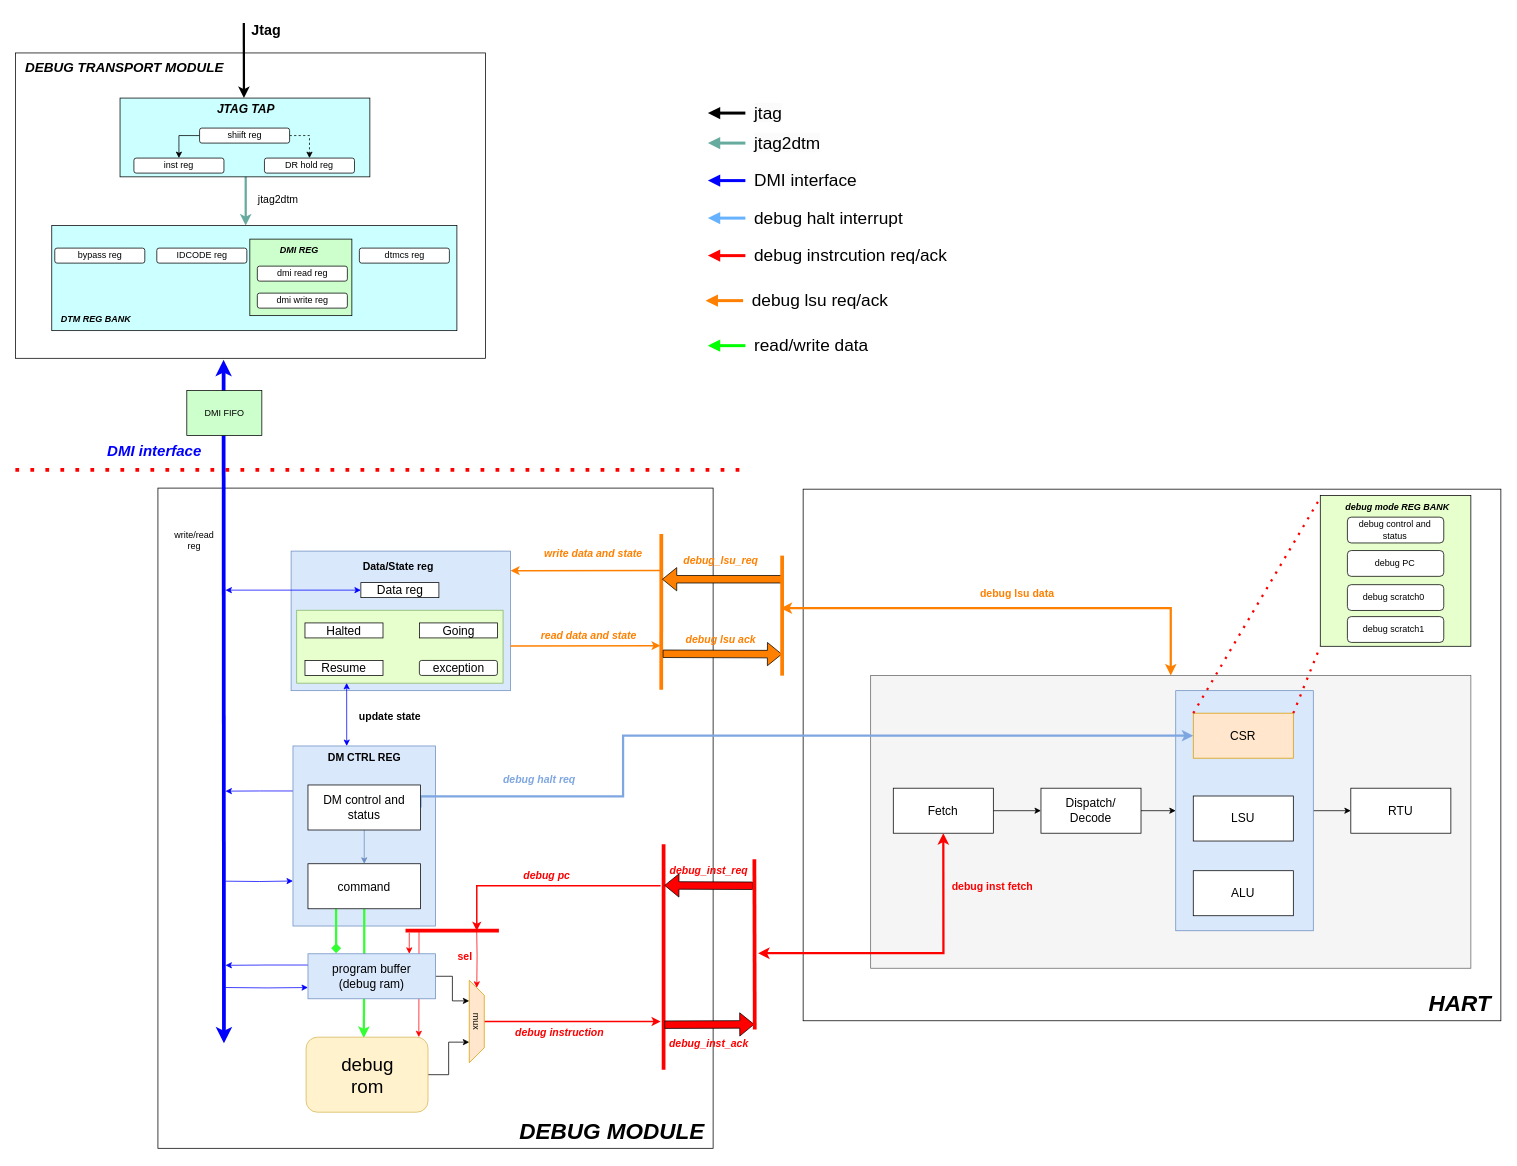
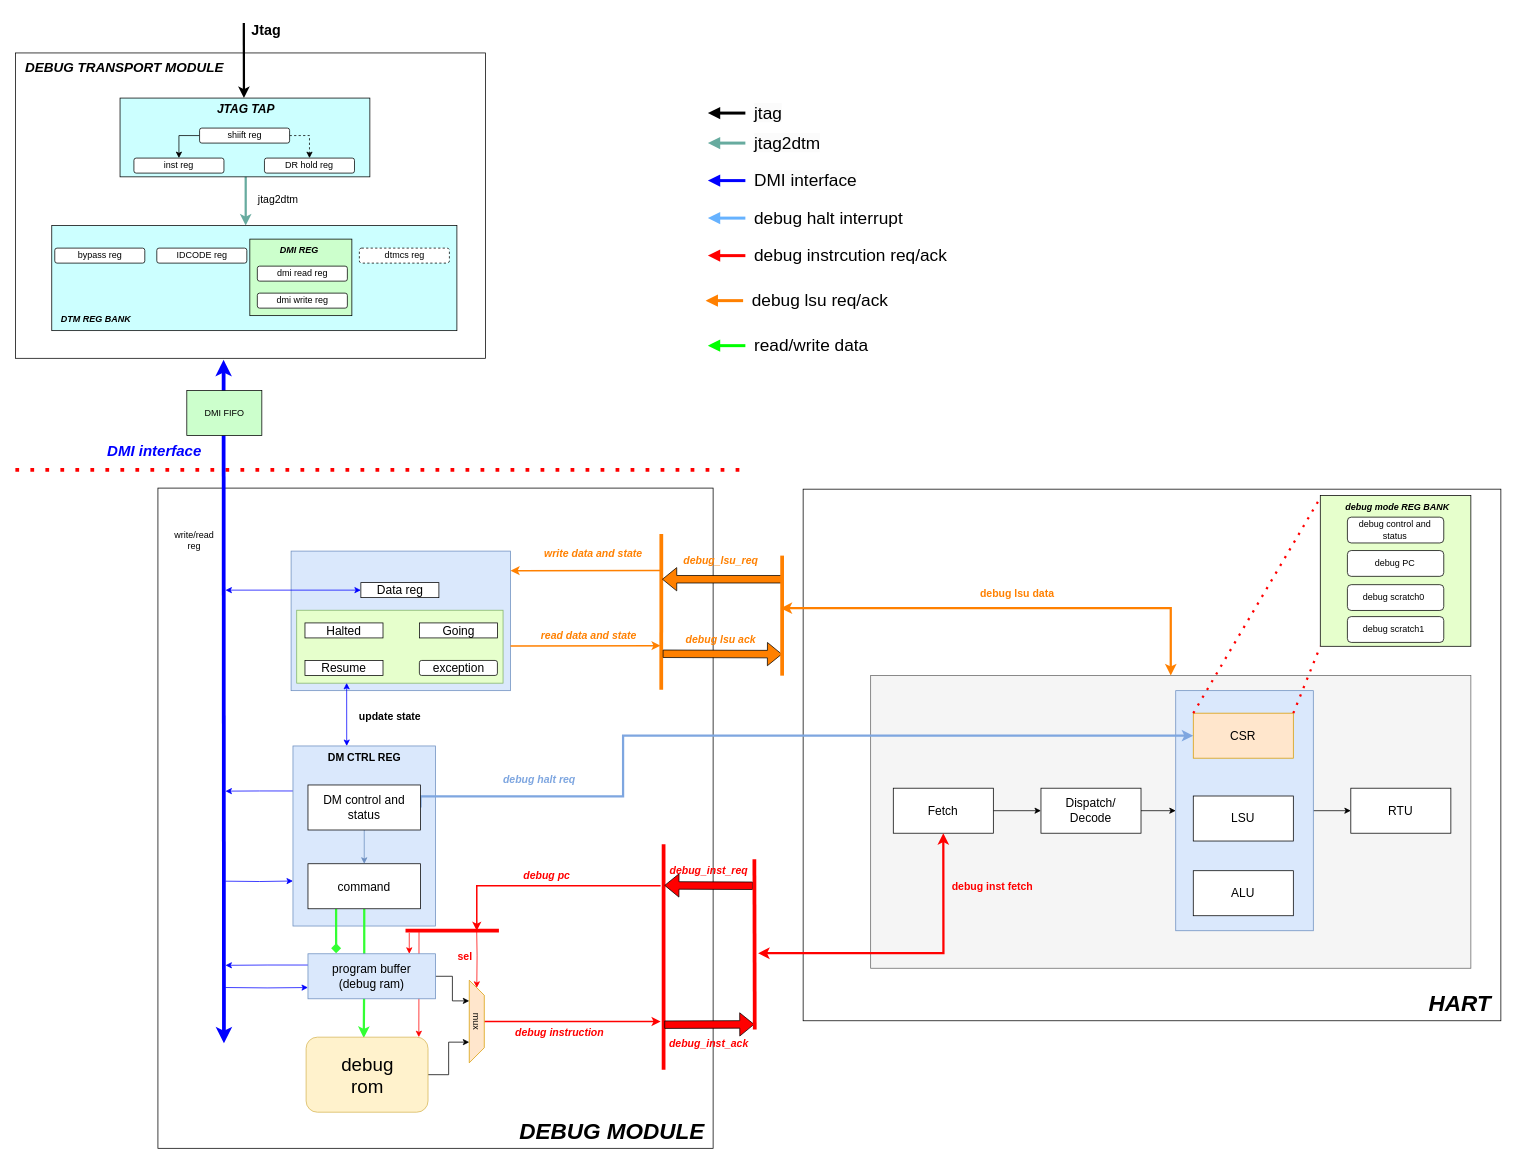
node "dtmcs reg": style solid -> dashed
node "Data/State reg": removed
